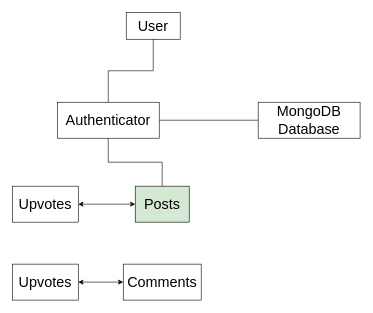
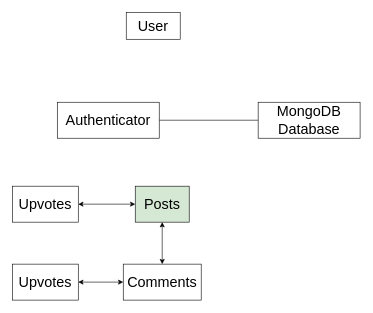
edge "User" -- "Authenticator": removed
edge "Authenticator" -- "Posts": removed
edge "Posts" -- "Comments": added
